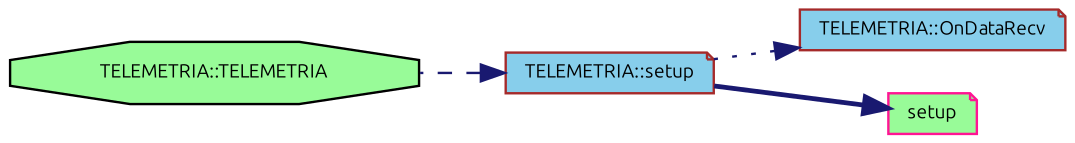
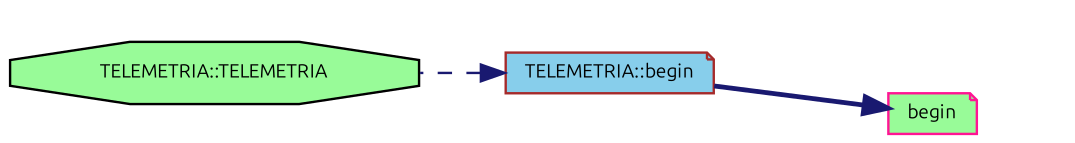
node "TELEMETRIA::OnDataRecv": removed
node "TELEMETRIA::setup": label "TELEMETRIA::setup" -> "TELEMETRIA::begin"
node "setup": label "setup" -> "begin"
